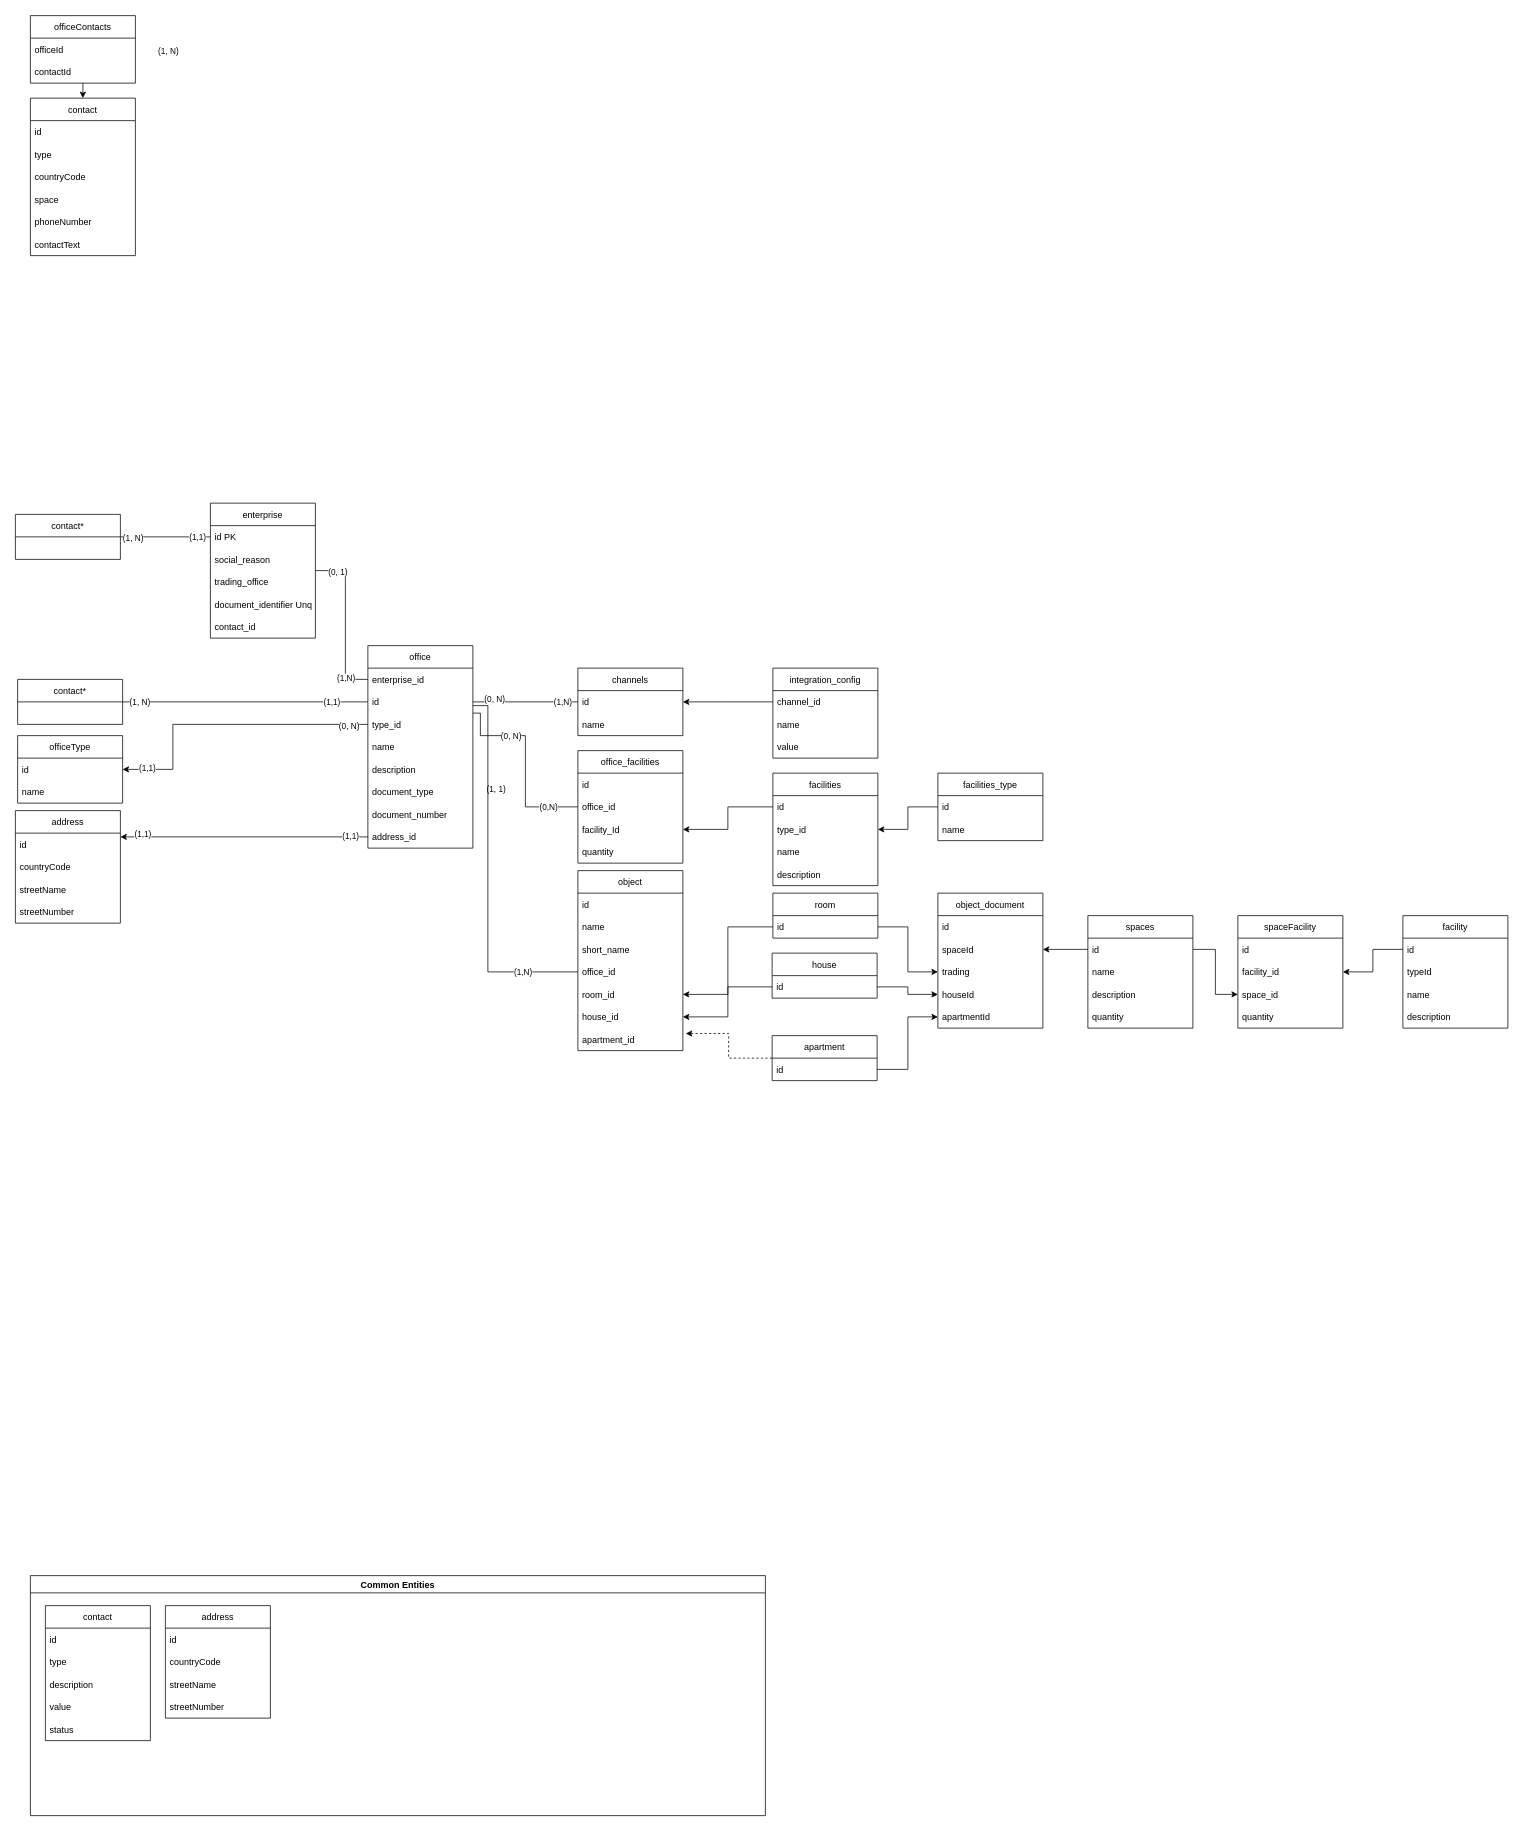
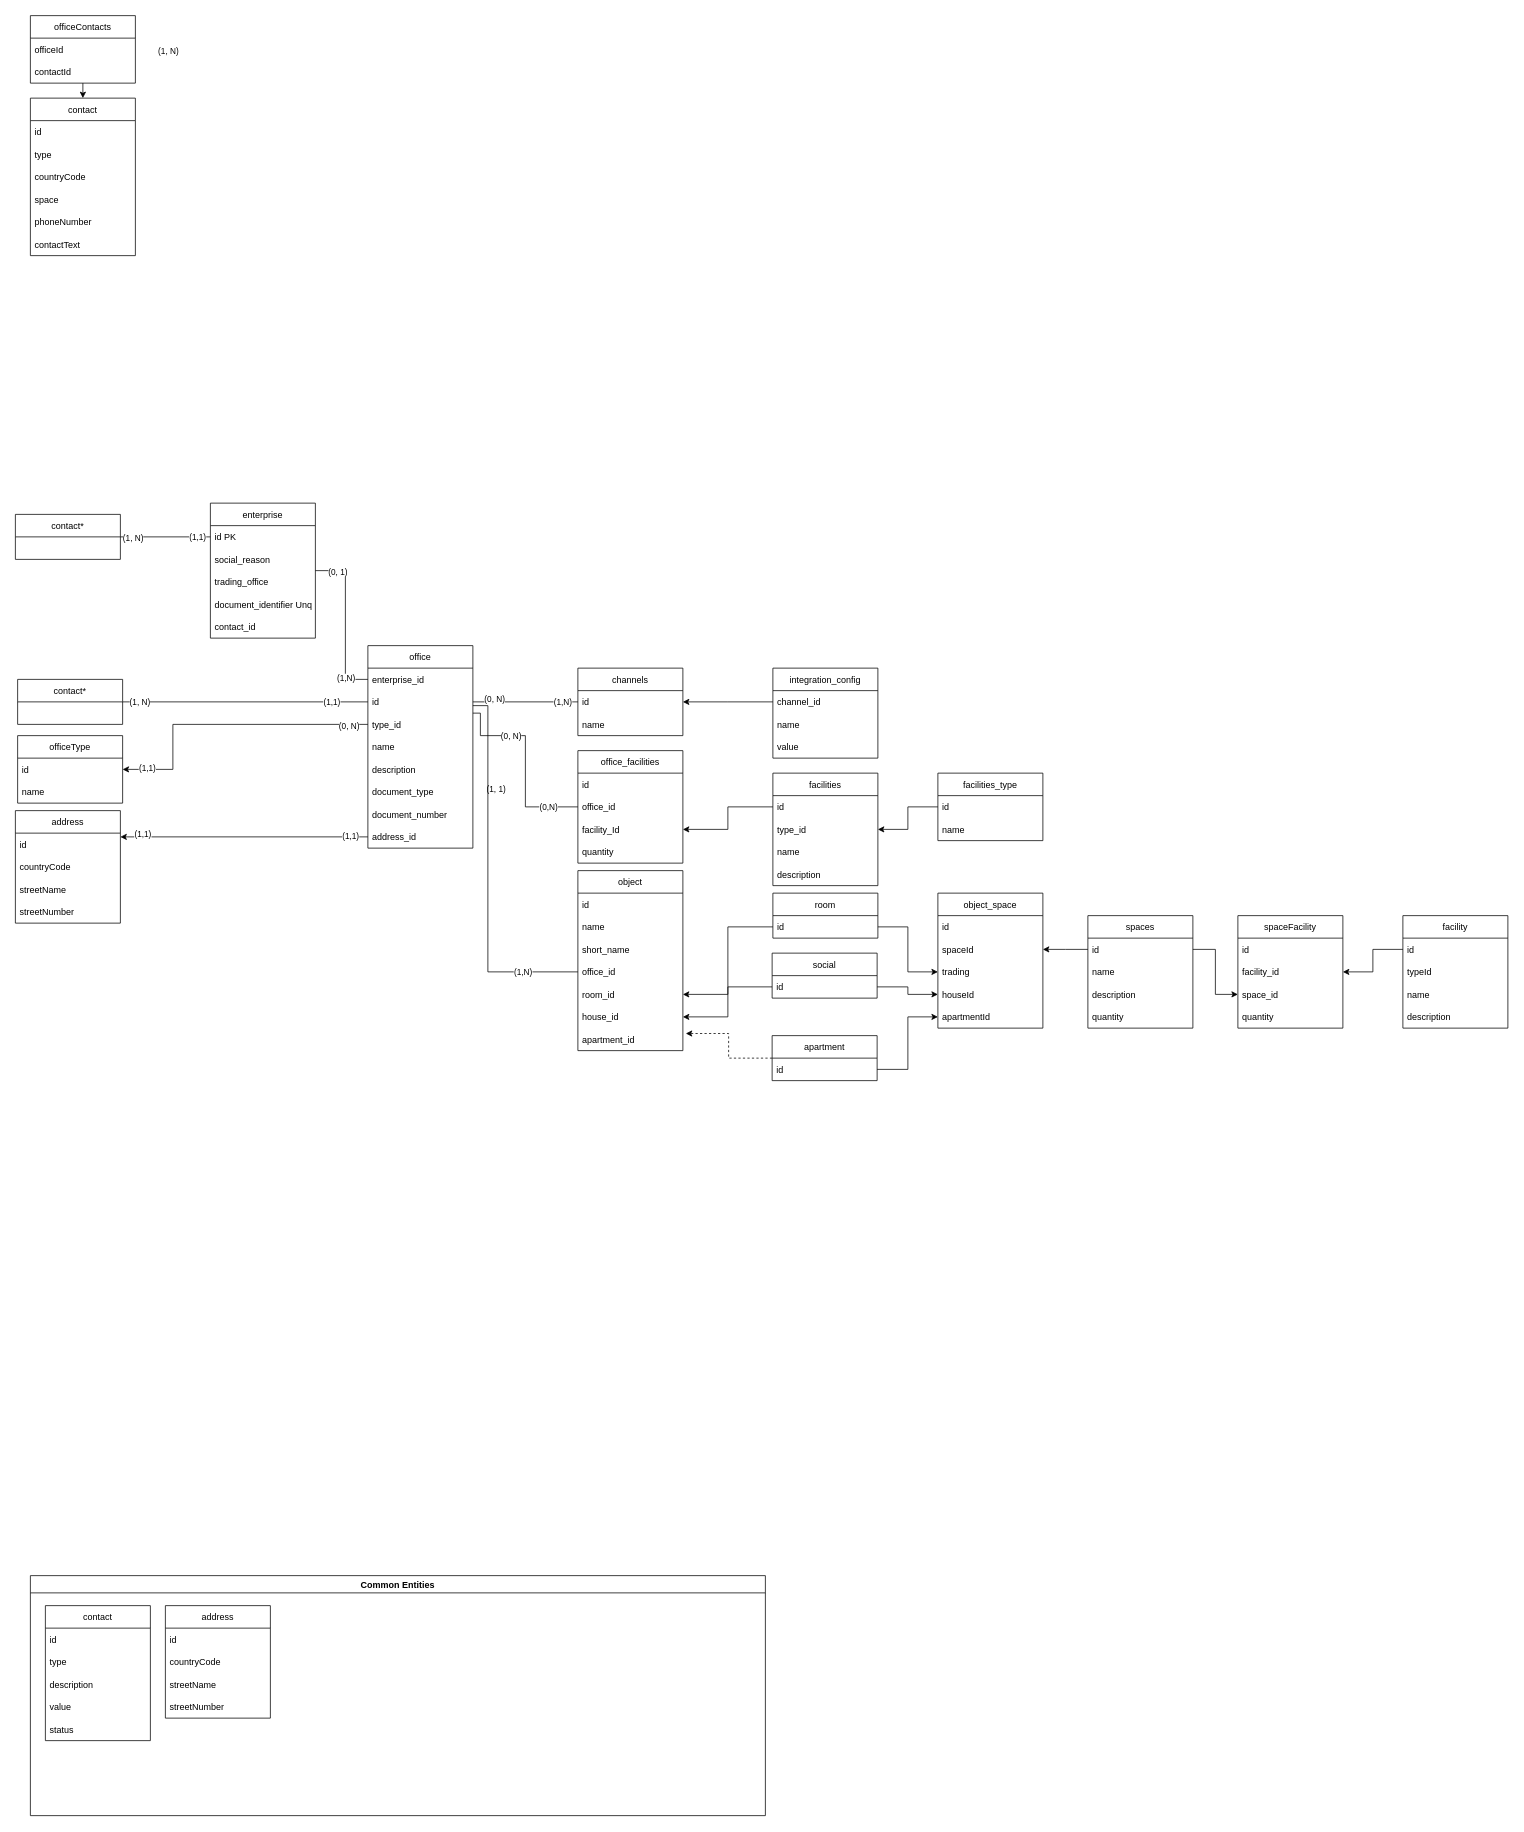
node "object_document": label "object_document" -> "object_space"
node "house": label "house" -> "social"
